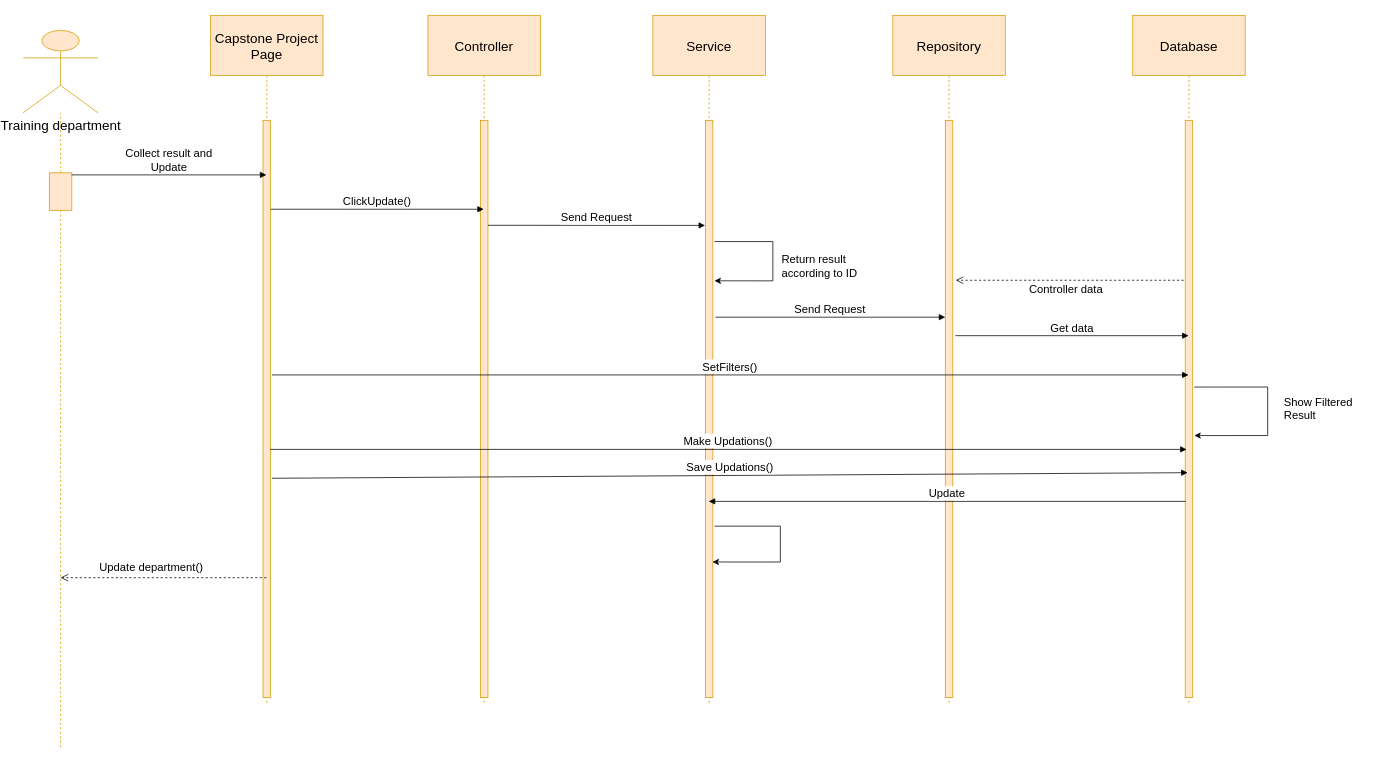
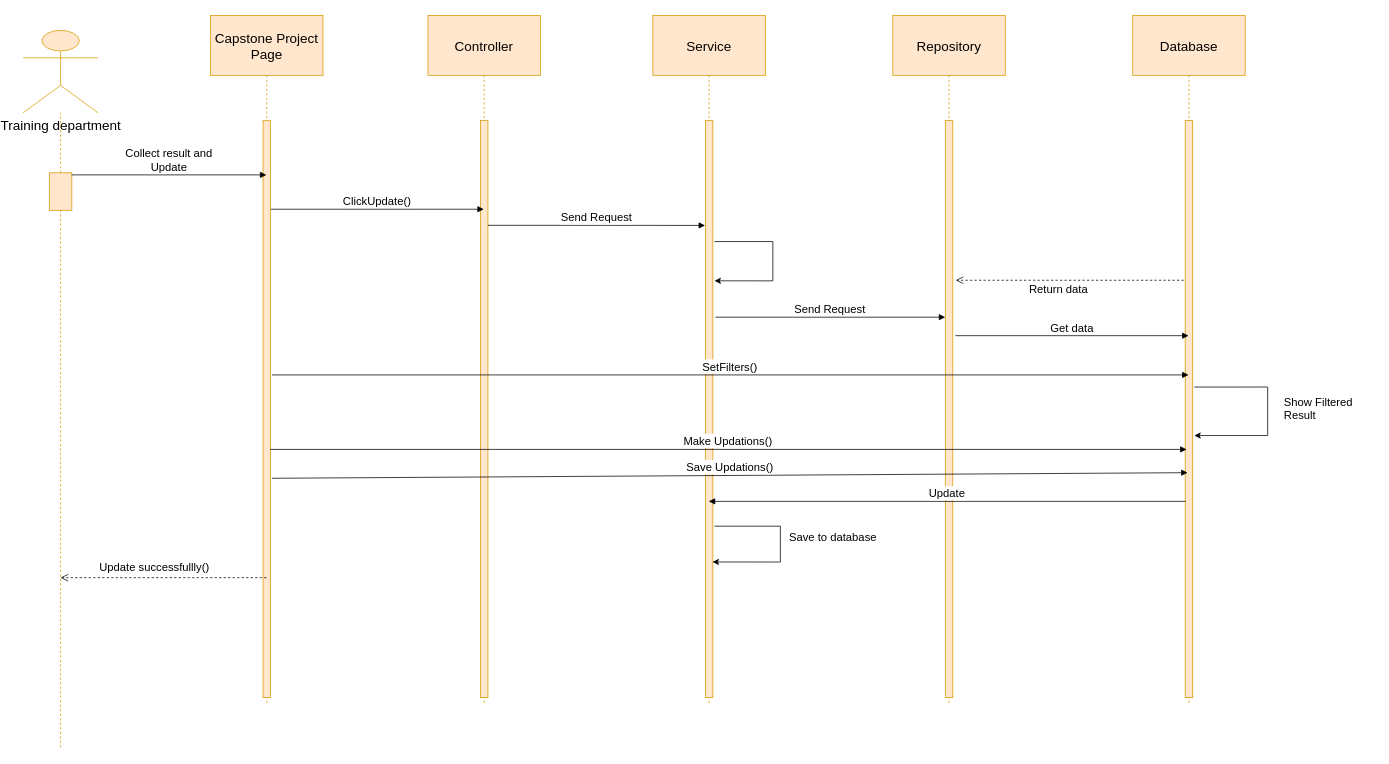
node "Return result according to ID": removed
node "Controller data": label "Controller data" -> "Return data"
node "Save to database": added
node "Update department()": label "Update department()" -> "Update successfullly()"
